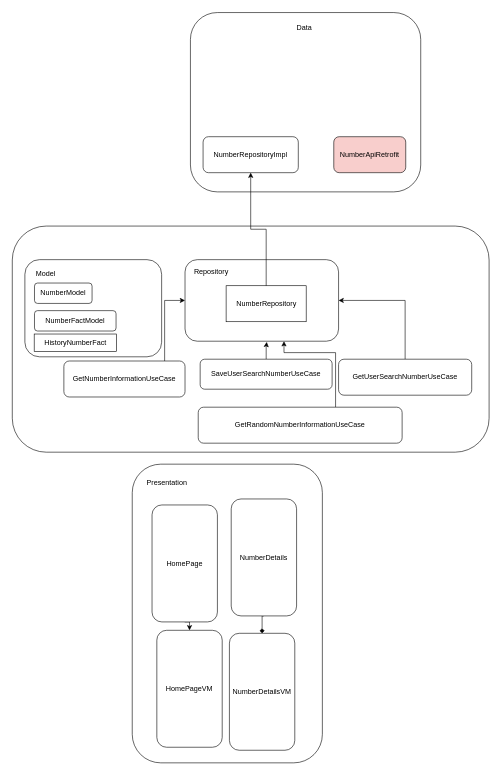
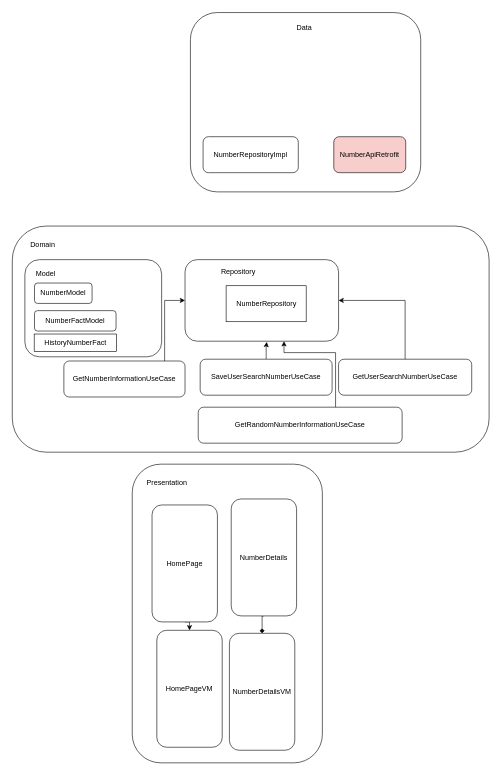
edge "NumberRepository" -> "NumberRepositoryImpl": removed
node "Domain": added
node "Repository": moved (212, 272) -> (239, 272)
node "SaveUserSearchNumberUseCase": size 132x30 -> 132x36
